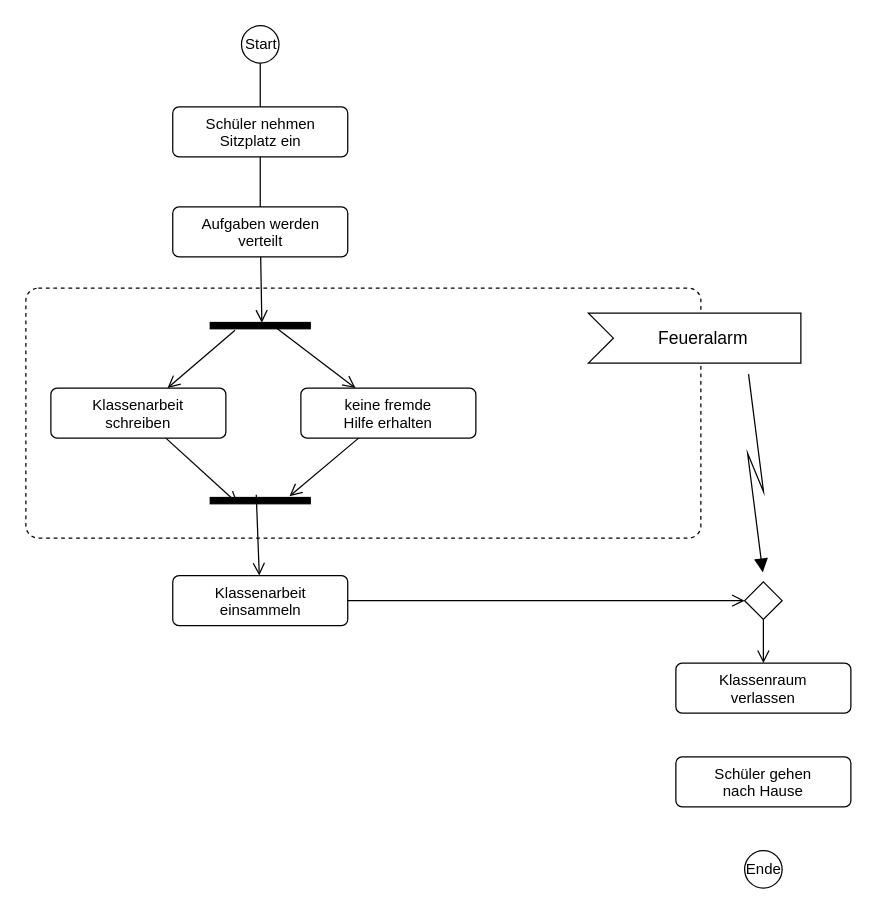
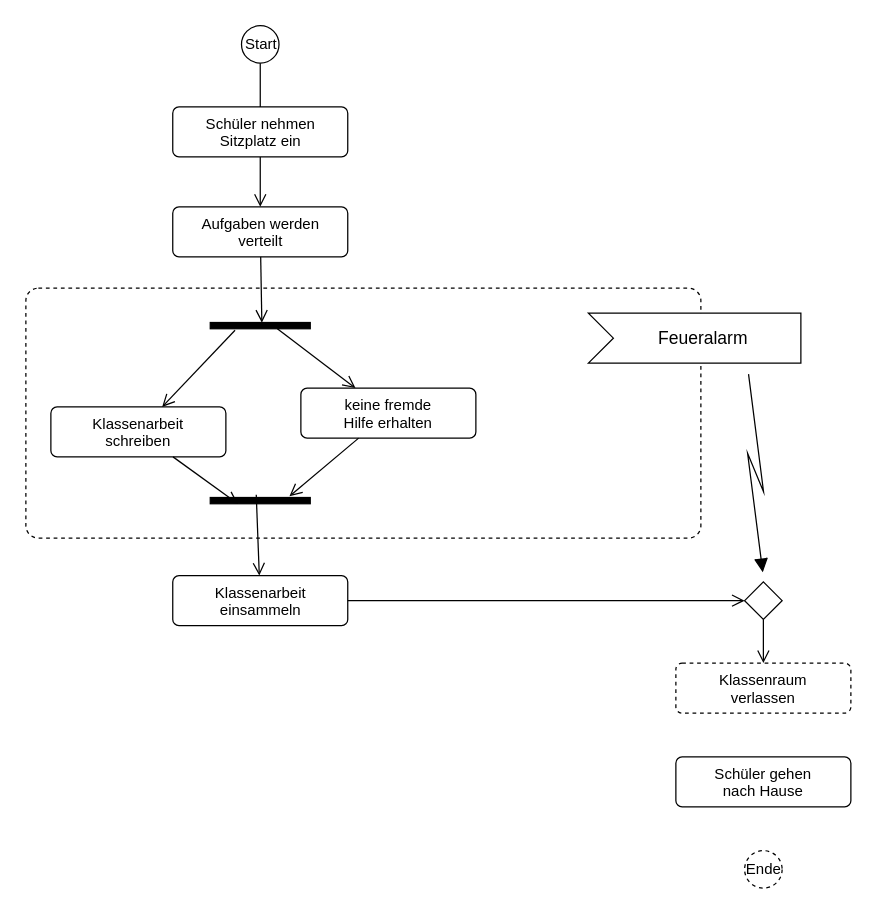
edge "Schüler nehmen Sitzplatz ein" -- "Aufgaben werden verteilt": arrowhead none -> open
node "Klassenarbeit schreiben": moved (138, 413) -> (138, 432)
node "Klassenraum verlassen": style solid -> dashed
node "Ende": style solid -> dashed
